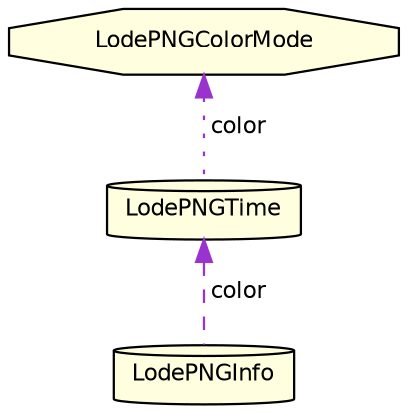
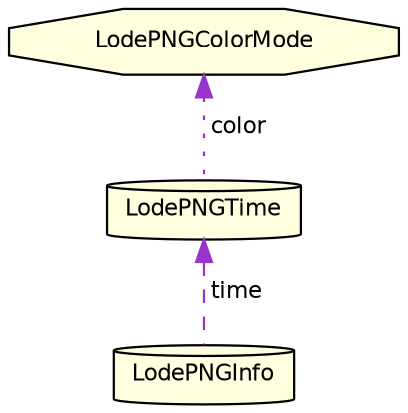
edge "LodePNGInfo" -> "LodePNGTime": label " color" -> " time"
